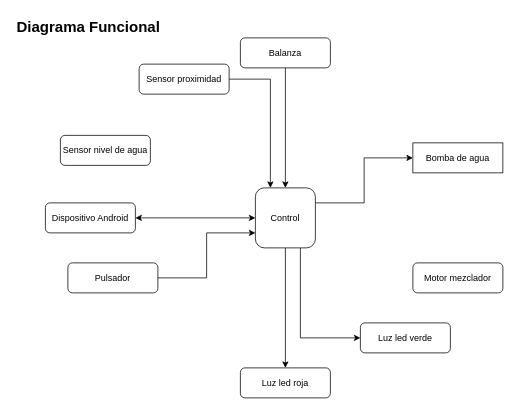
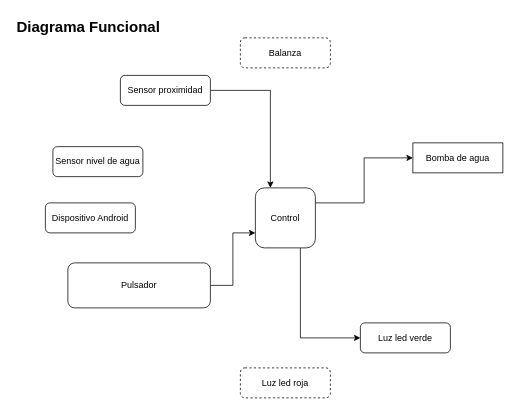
node "Balanza": style solid -> dashed
node "Sensor proximidad": moved (184, 79) -> (165, 90)
edge "Balanza" -> "Control": removed
node "Sensor nivel de agua": moved (105, 150) -> (98, 162)
edge "Dispositivo Android" -- "Control": removed
node "Pulsador": size 90x30 -> 143x45
node "Motor mezclador": removed
edge "Control" -> "Luz led roja": removed
node "Luz led roja": style solid -> dashed
